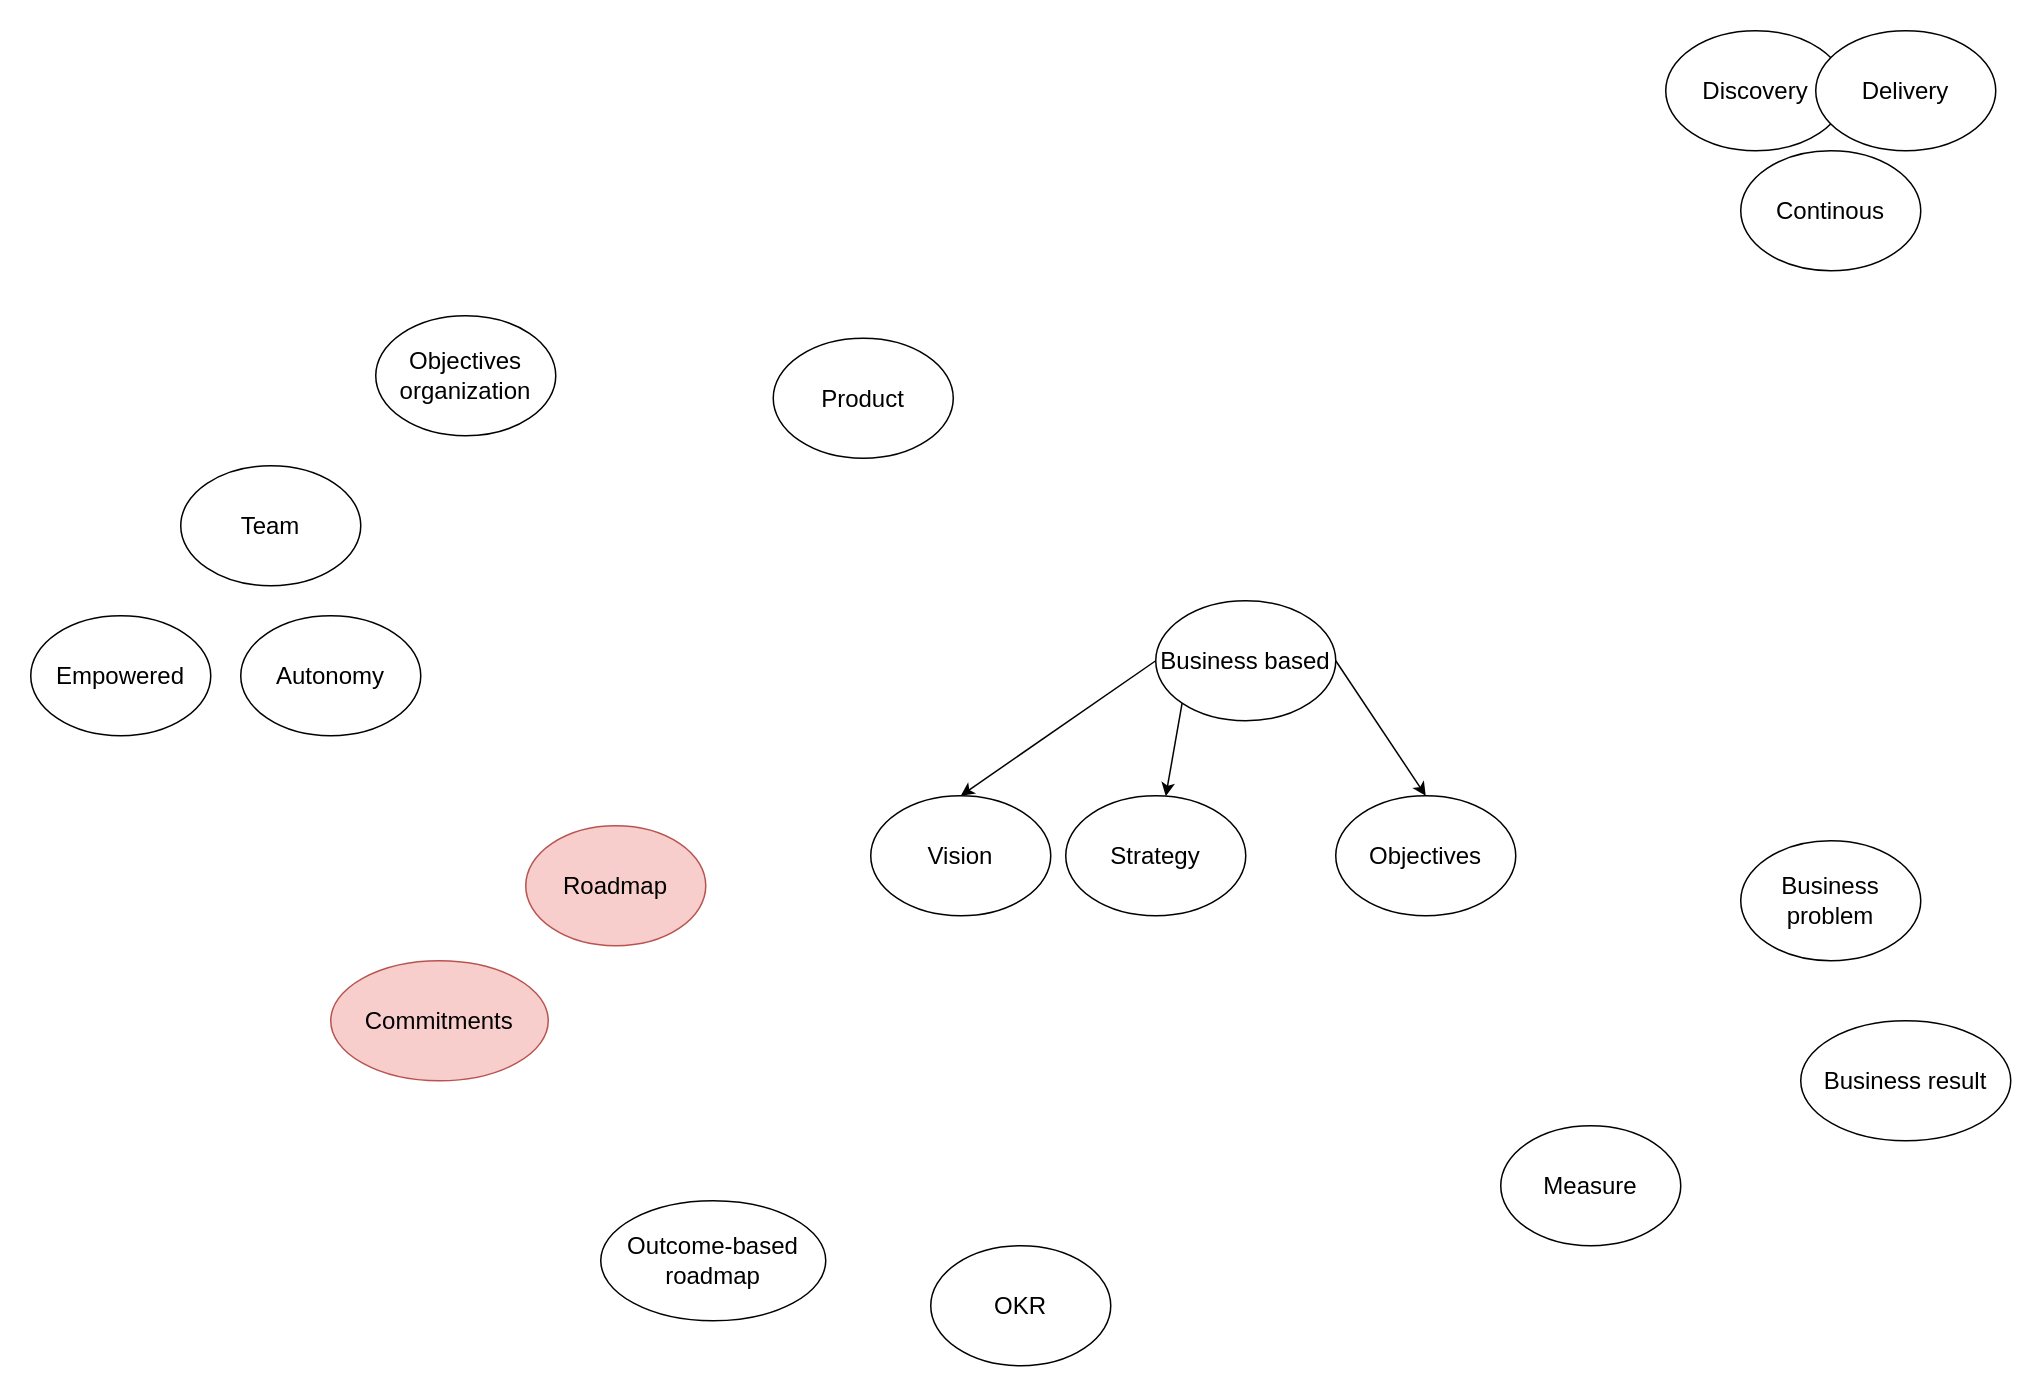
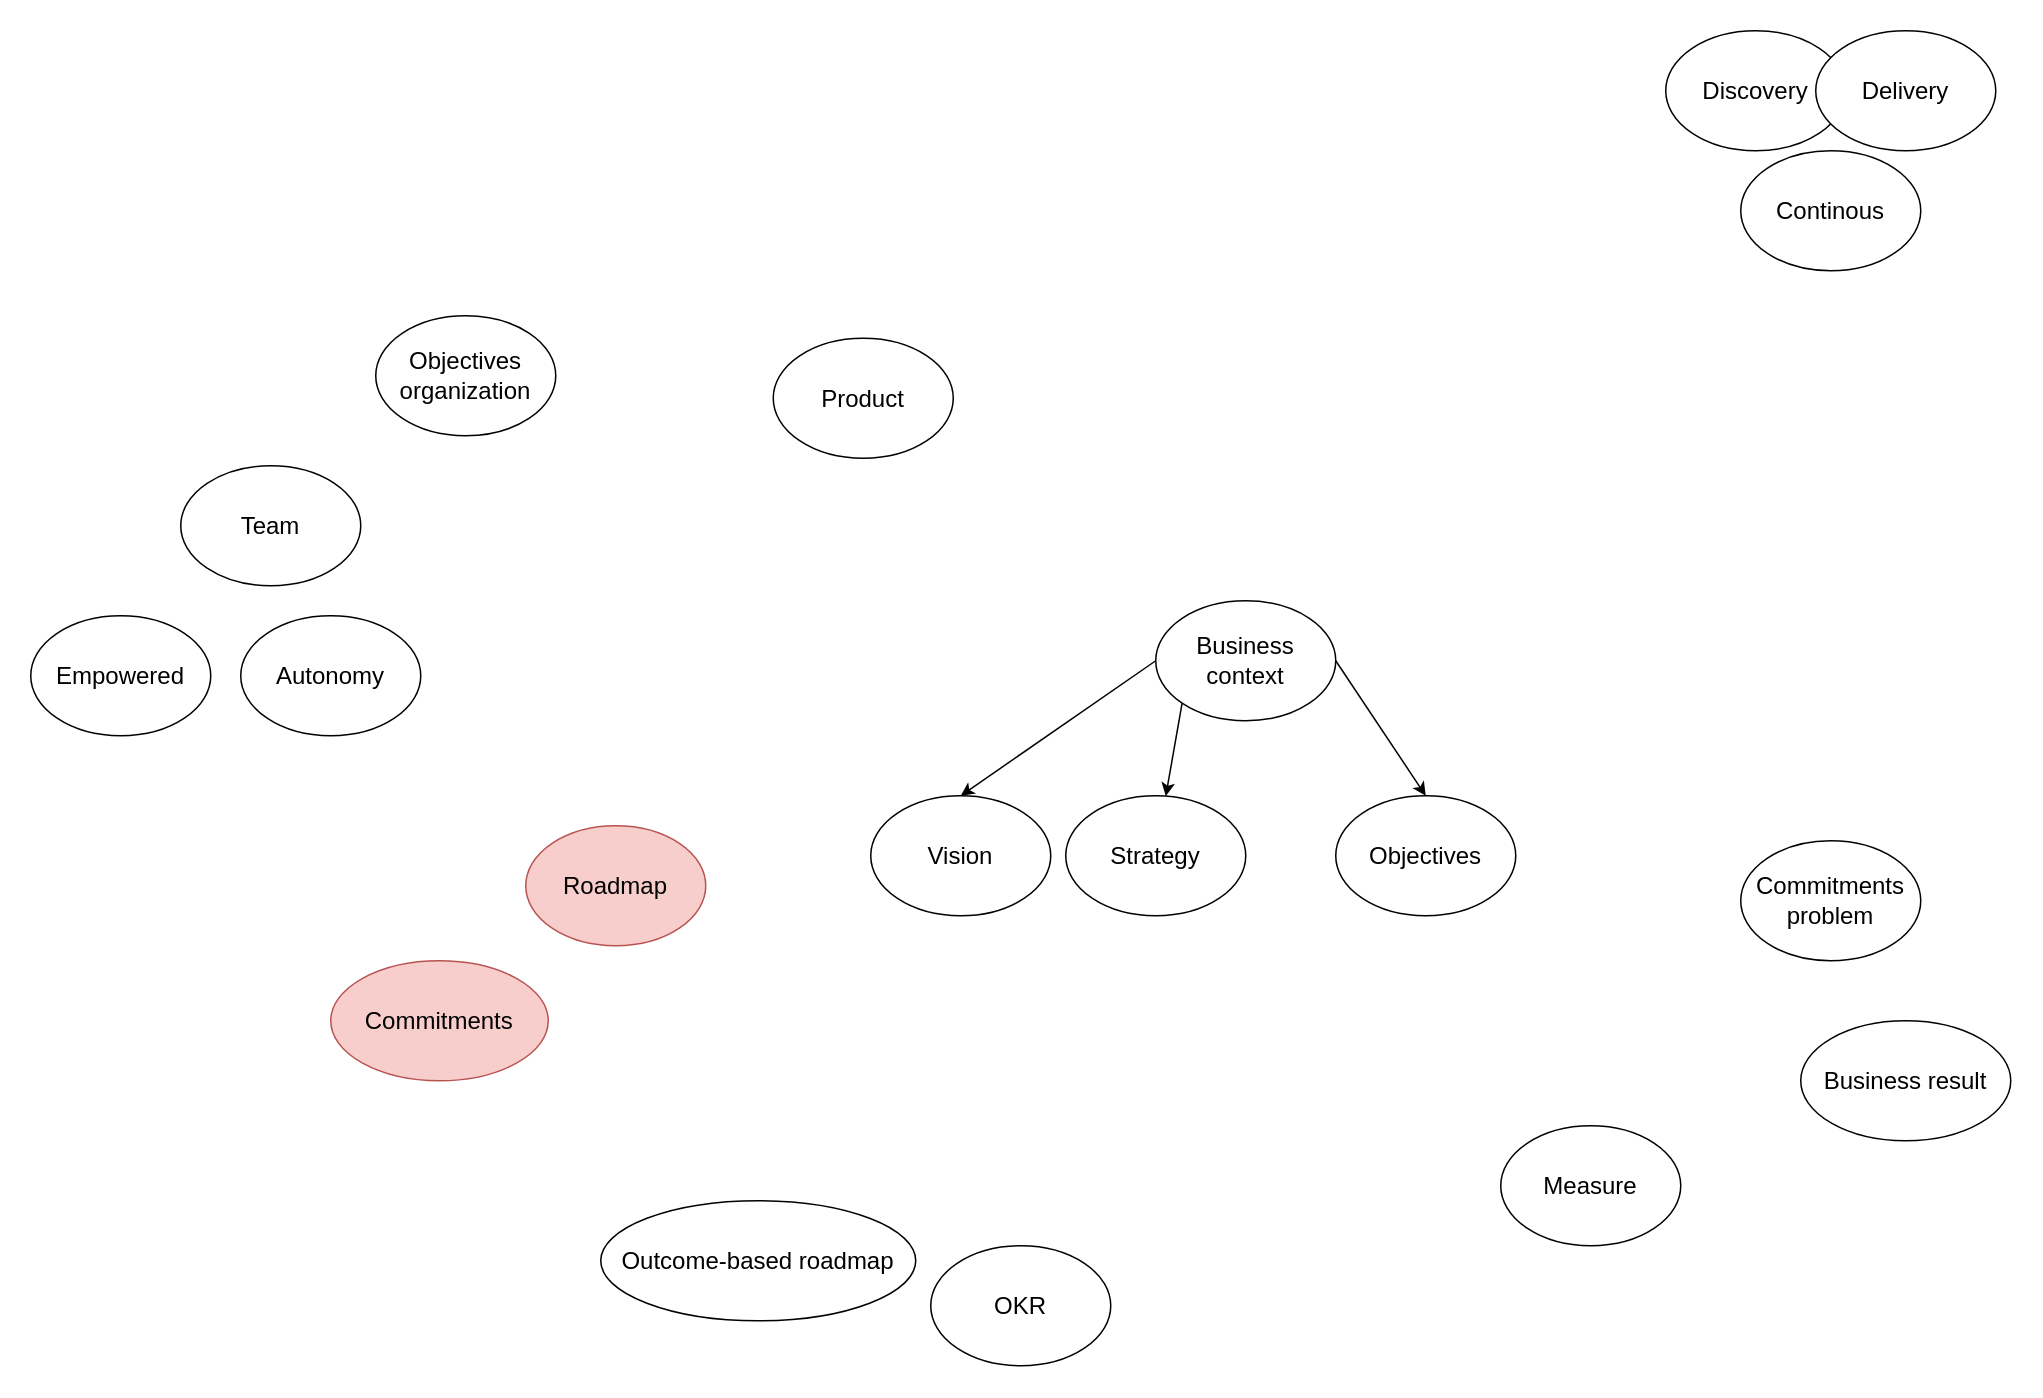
node "Business based": label "Business based" -> "Business context"
node "Business problem": label "Business problem" -> "Commitments problem"
node "Outcome-based roadmap": size 225x120 -> 315x120
